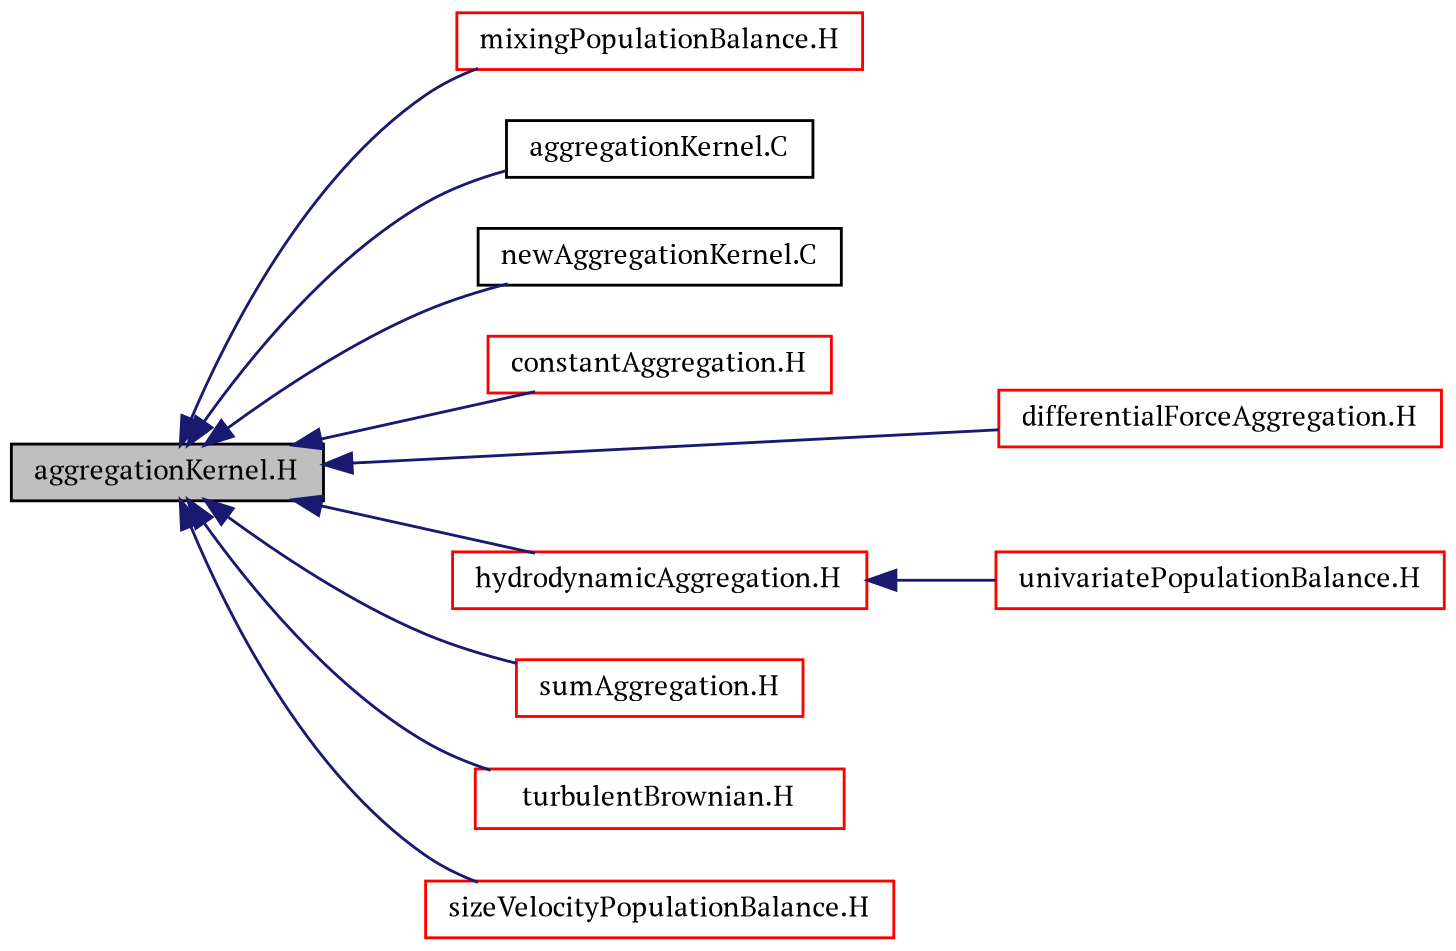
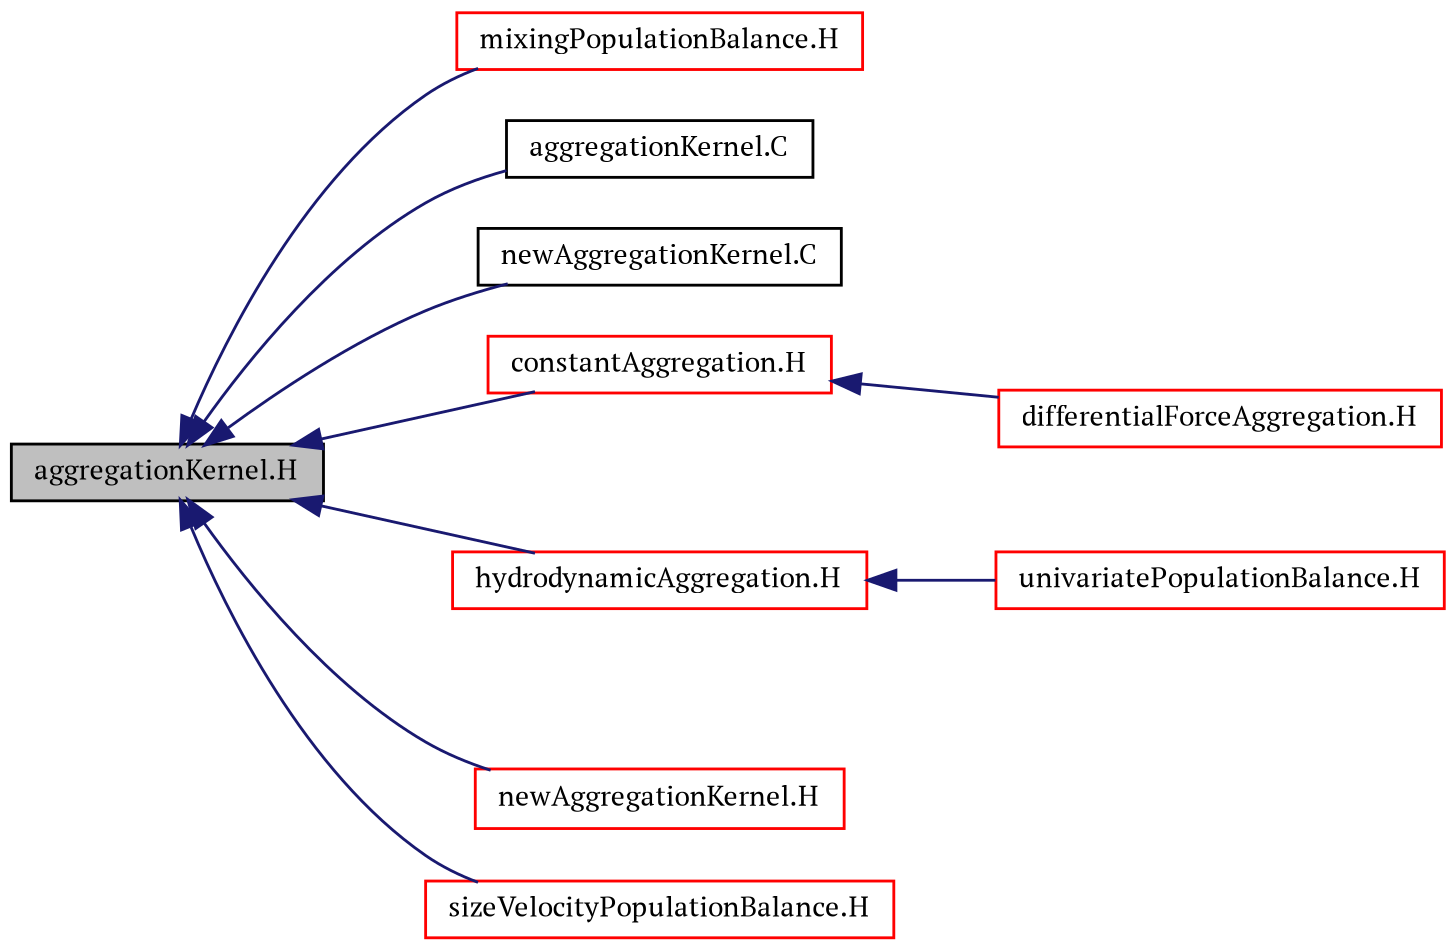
edge "differentialForceAggregation.H" -> "aggregationKernel.H": now "differentialForceAggregation.H" -> "constantAggregation.H"
node "sumAggregation.H": removed
node "turbulentBrownian.H": label "turbulentBrownian.H" -> "newAggregationKernel.H"
